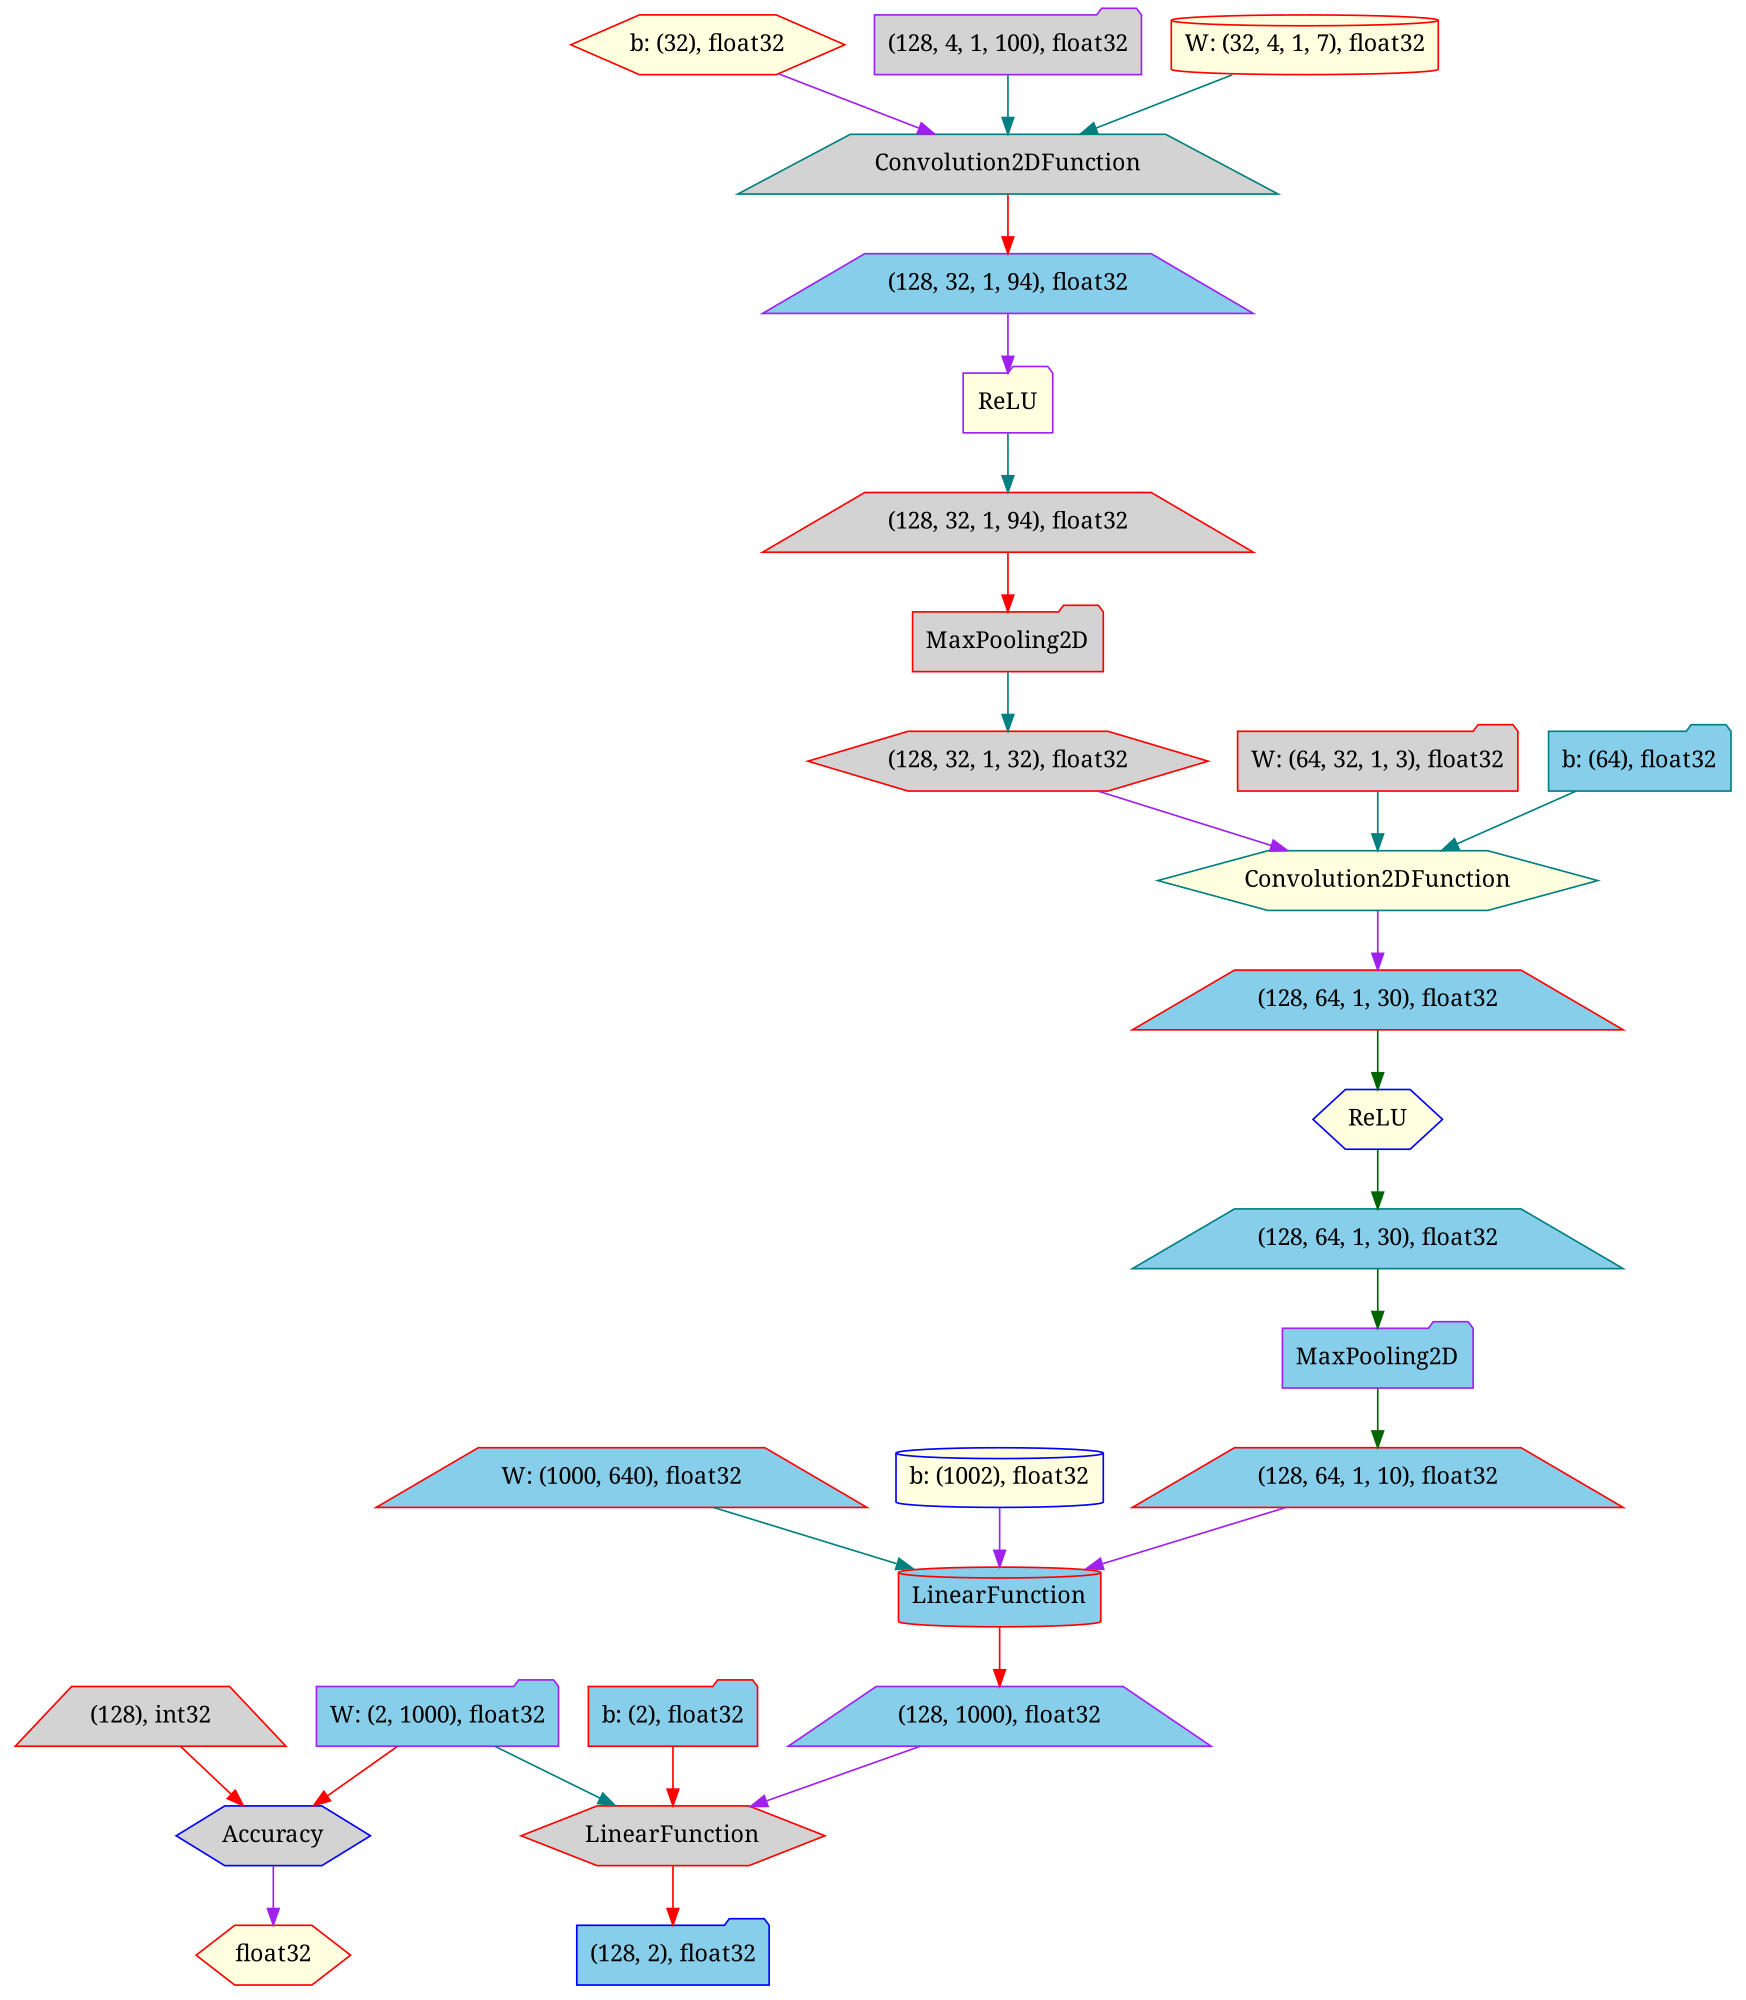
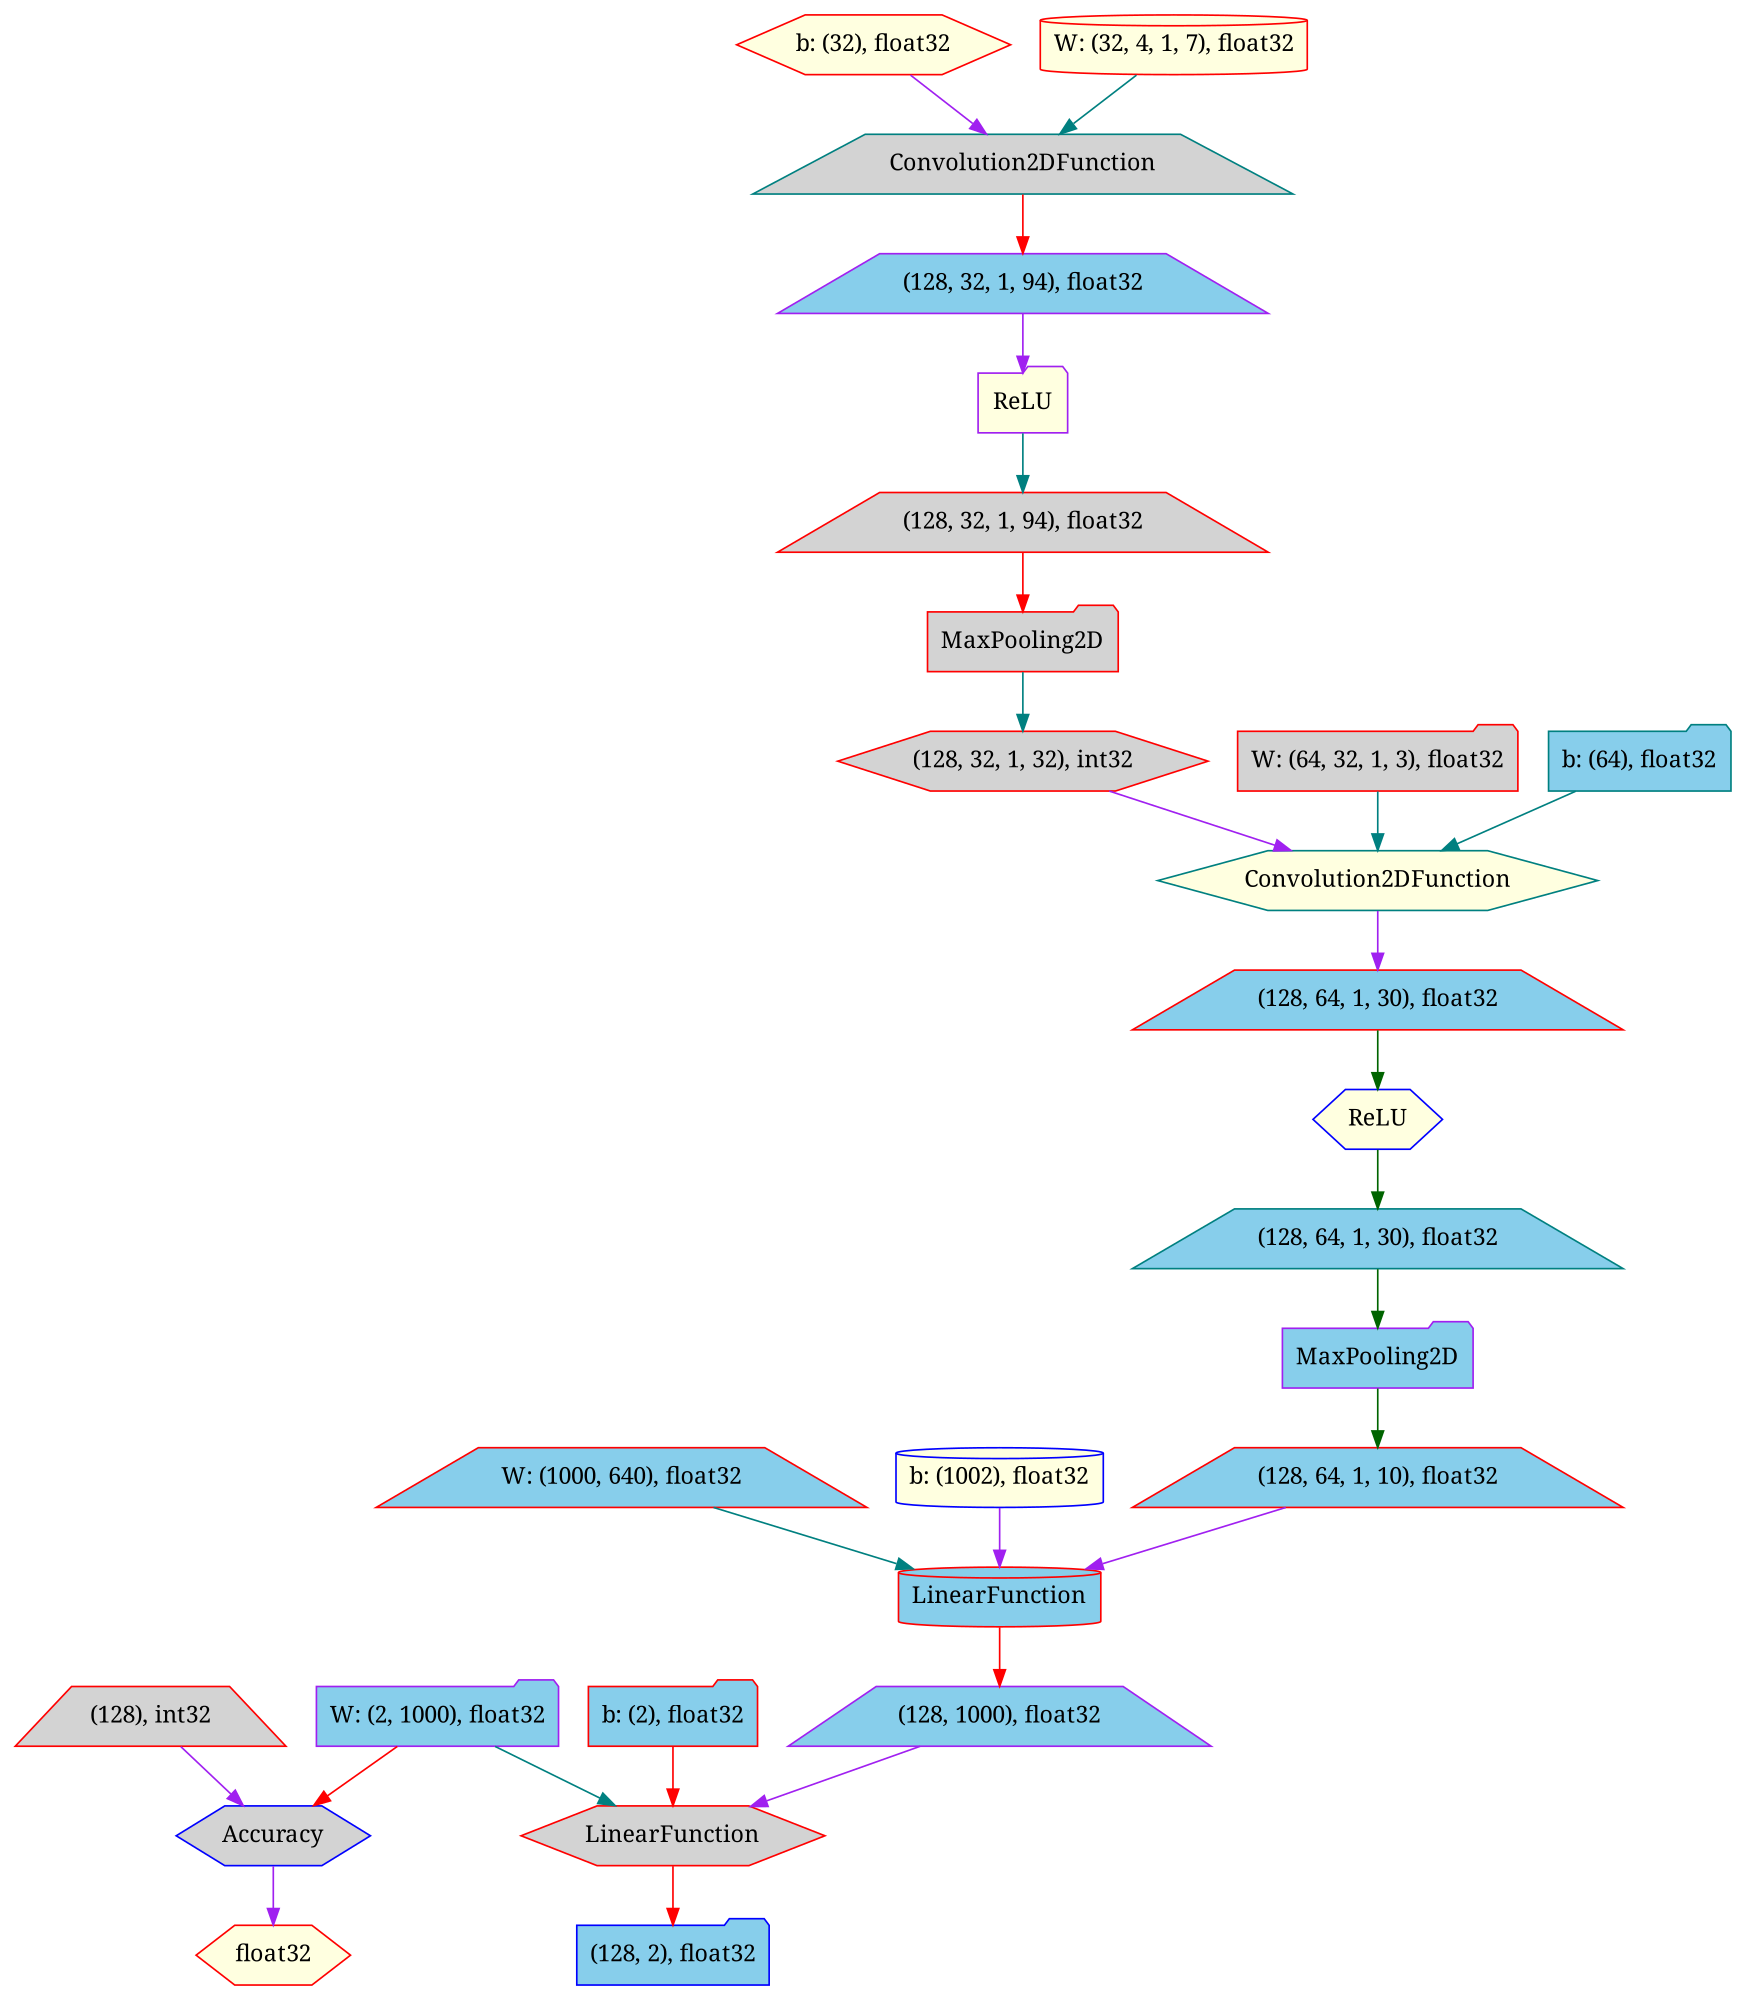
node "(128, 4, 1, 100), float32": removed
node "(128, 32, 1, 32), float32": label "(128, 32, 1, 32), float32" -> "(128, 32, 1, 32), int32"
edge "(128), int32" -> "Accuracy": color red -> purple
